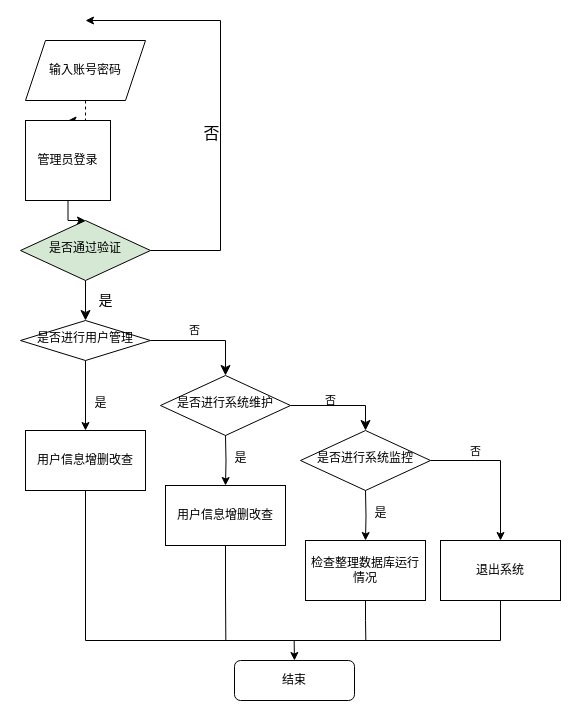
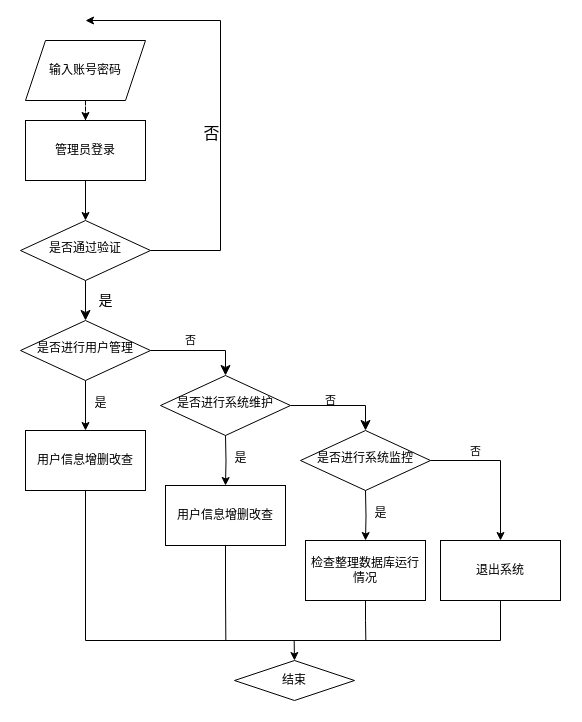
node "管理员登录": size 85x80 -> 120x60
node "是否通过验证": fillcolor #d5e8d4 -> #ffffff
node "是否进行用户管理": size 130x40 -> 130x60
node "结束": shape rounded rectangle -> diamond
